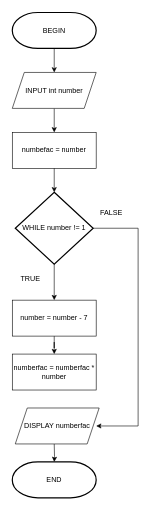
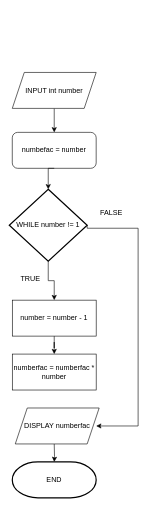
node "BEGIN": removed
edge "BEGIN" -> "INPUT int number": removed
node "numbefac = number": shape rectangle -> rounded rectangle
node "WHILE number != 1": moved (54, 228) -> (48, 225)
node "number = number - 7": label "number = number - 7" -> "number = number - 1"
